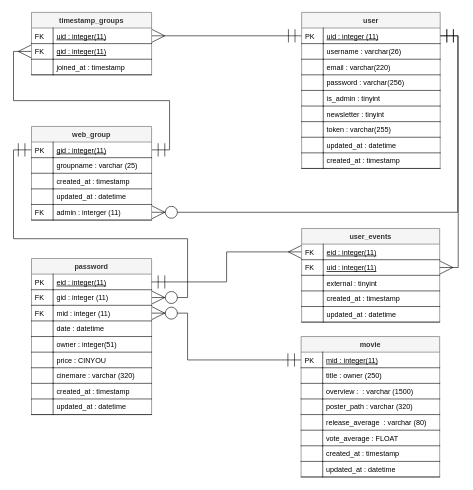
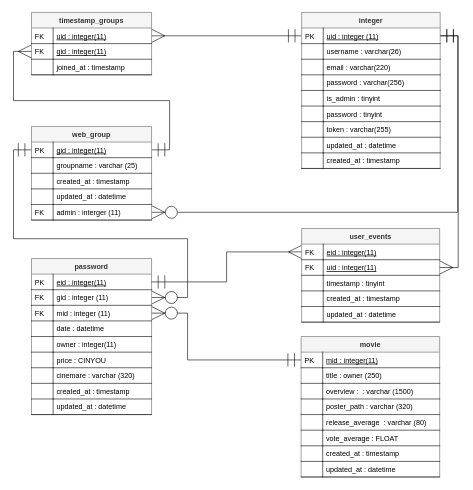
node "user": label "user" -> "integer"
node "newsletter : tinyint": label "newsletter : tinyint" -> "password : tinyint"
node "external : tinyint": label "external : tinyint" -> "timestamp : tinyint"
node "owner : integer(51)": label "owner : integer(51)" -> "owner : integer(11)"
